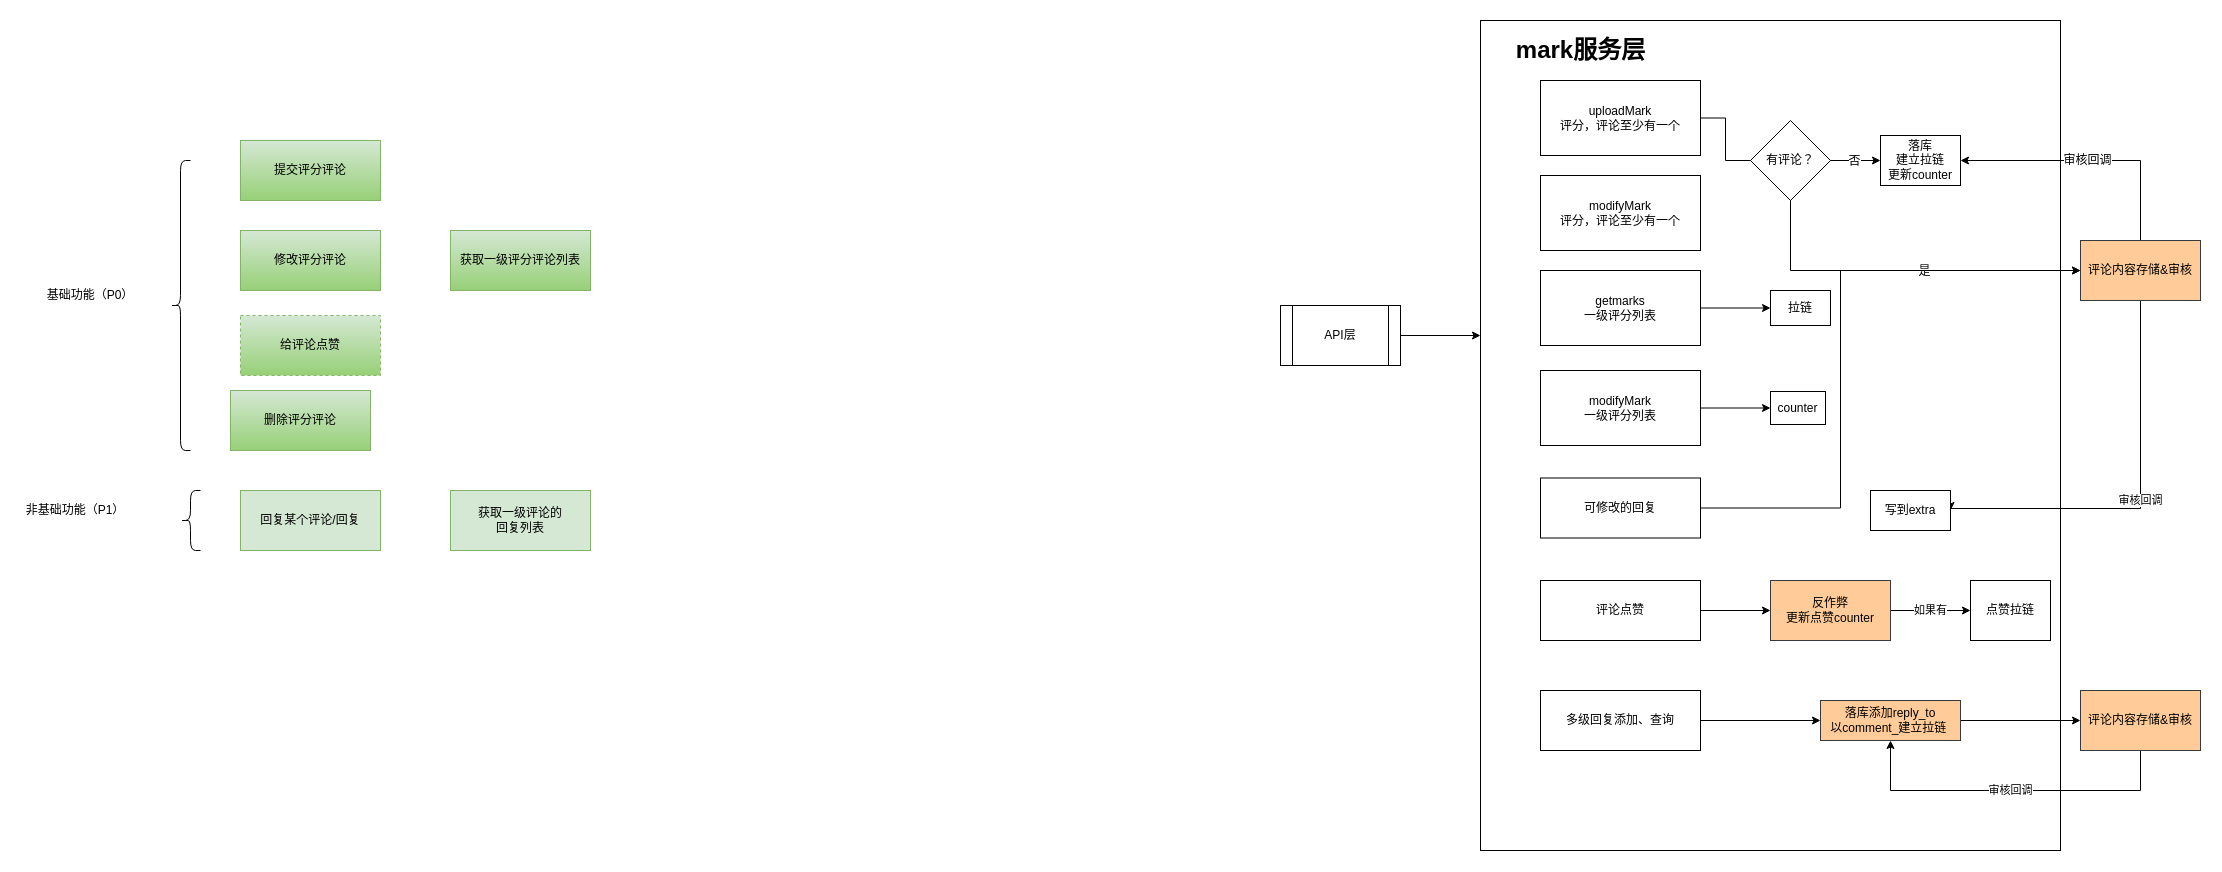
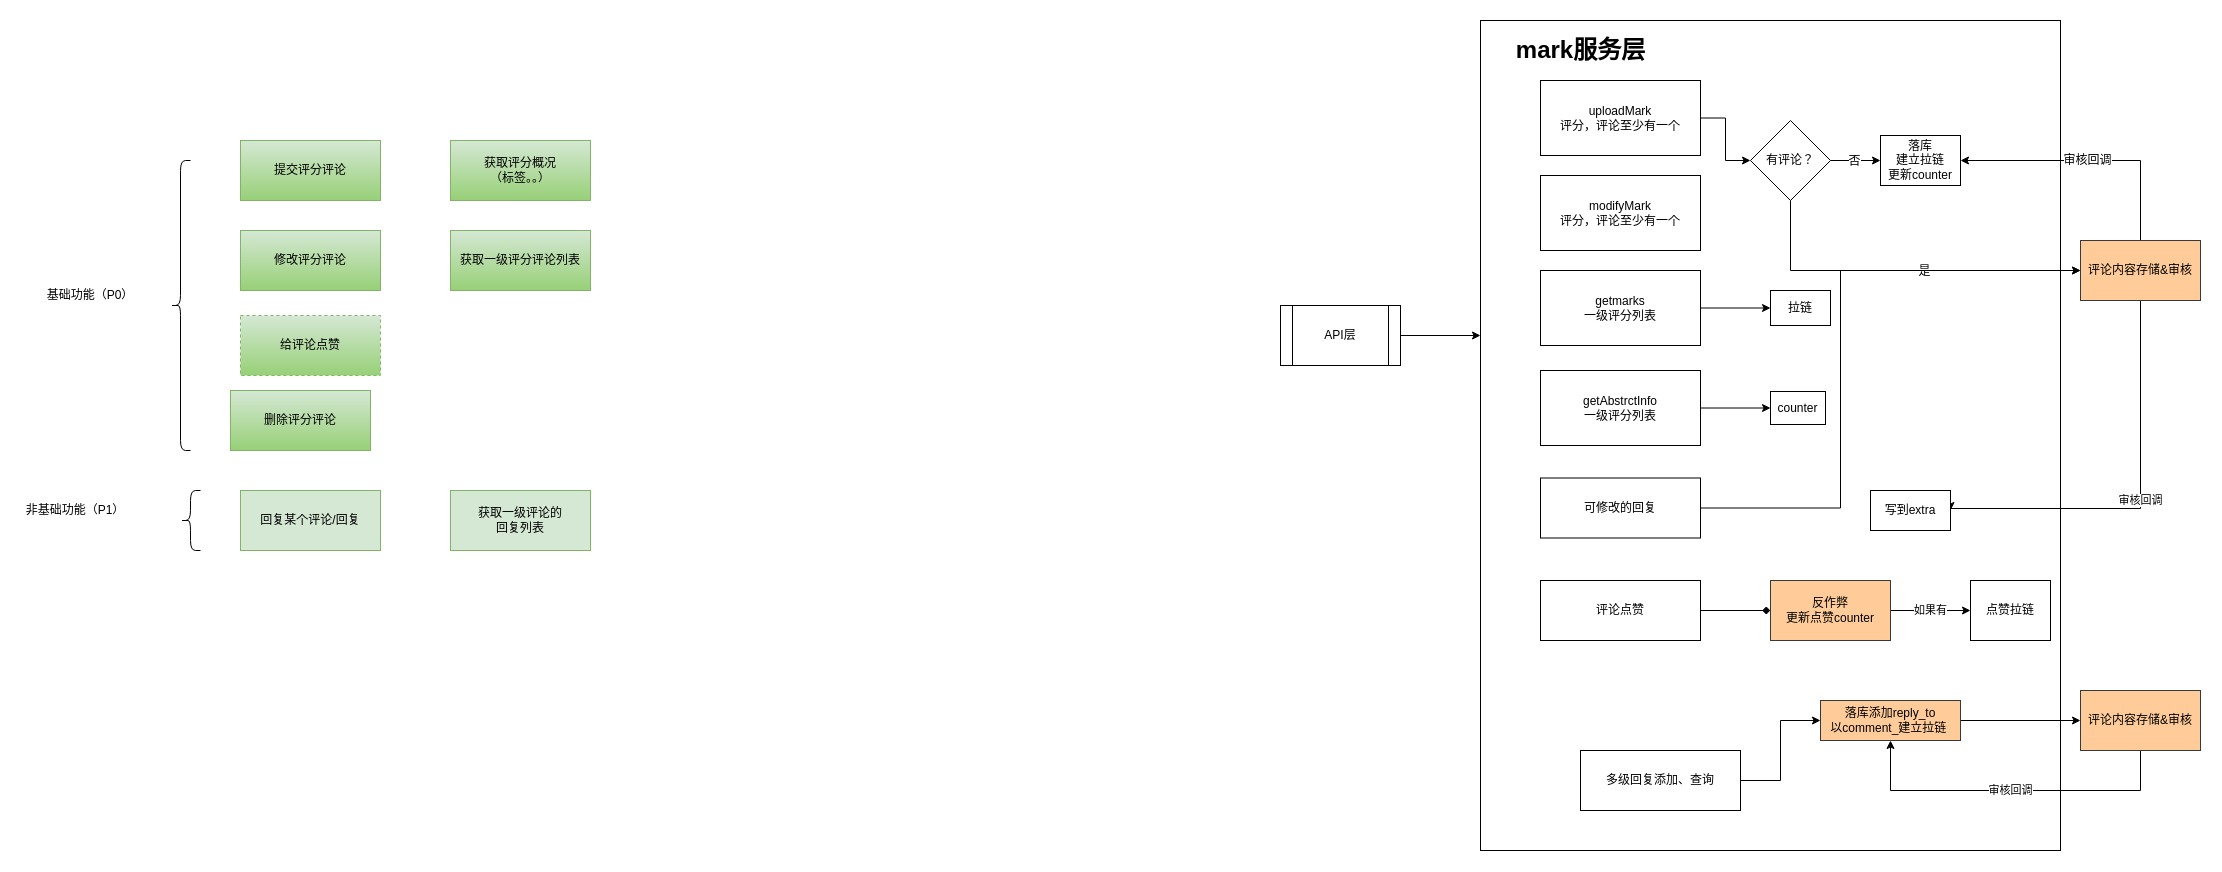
edge "uploadMark 评分，评论至少有一个" -- "有评论？": arrowhead none -> classic
node "获取评分概况 （标签。。）": added
node "modifyMark 一级评分列表": label "modifyMark 一级评分列表" -> "getAbstrctInfo 一级评分列表"
edge "评论点赞" -> "反作弊 更新点赞counter": arrowhead classic -> diamond
node "多级回复添加、查询": moved (1621, 721) -> (1661, 781)
